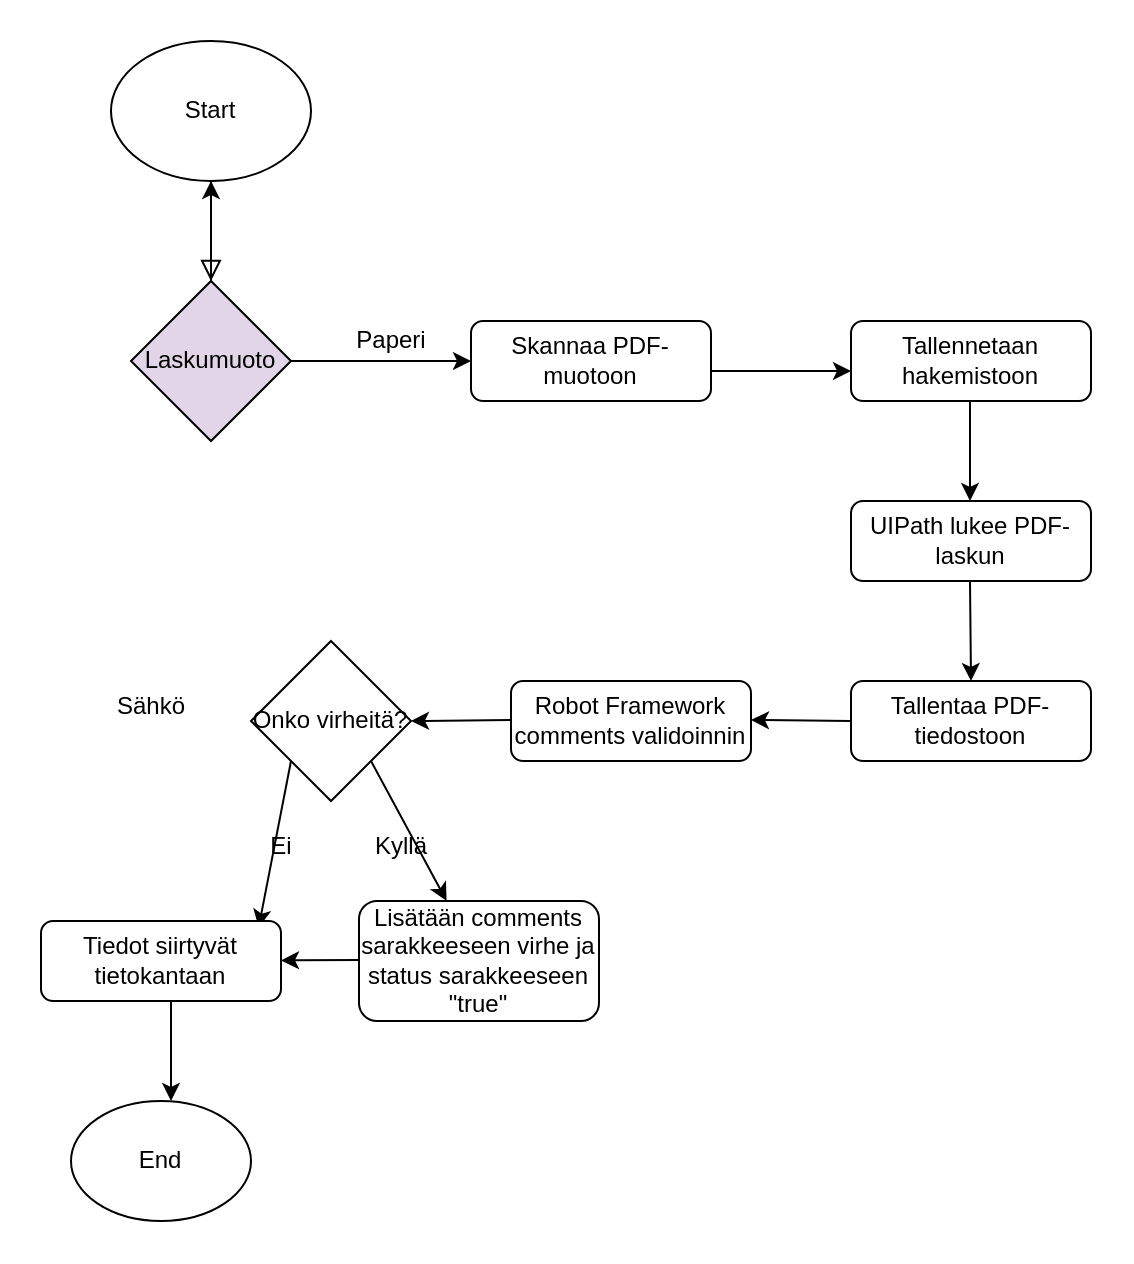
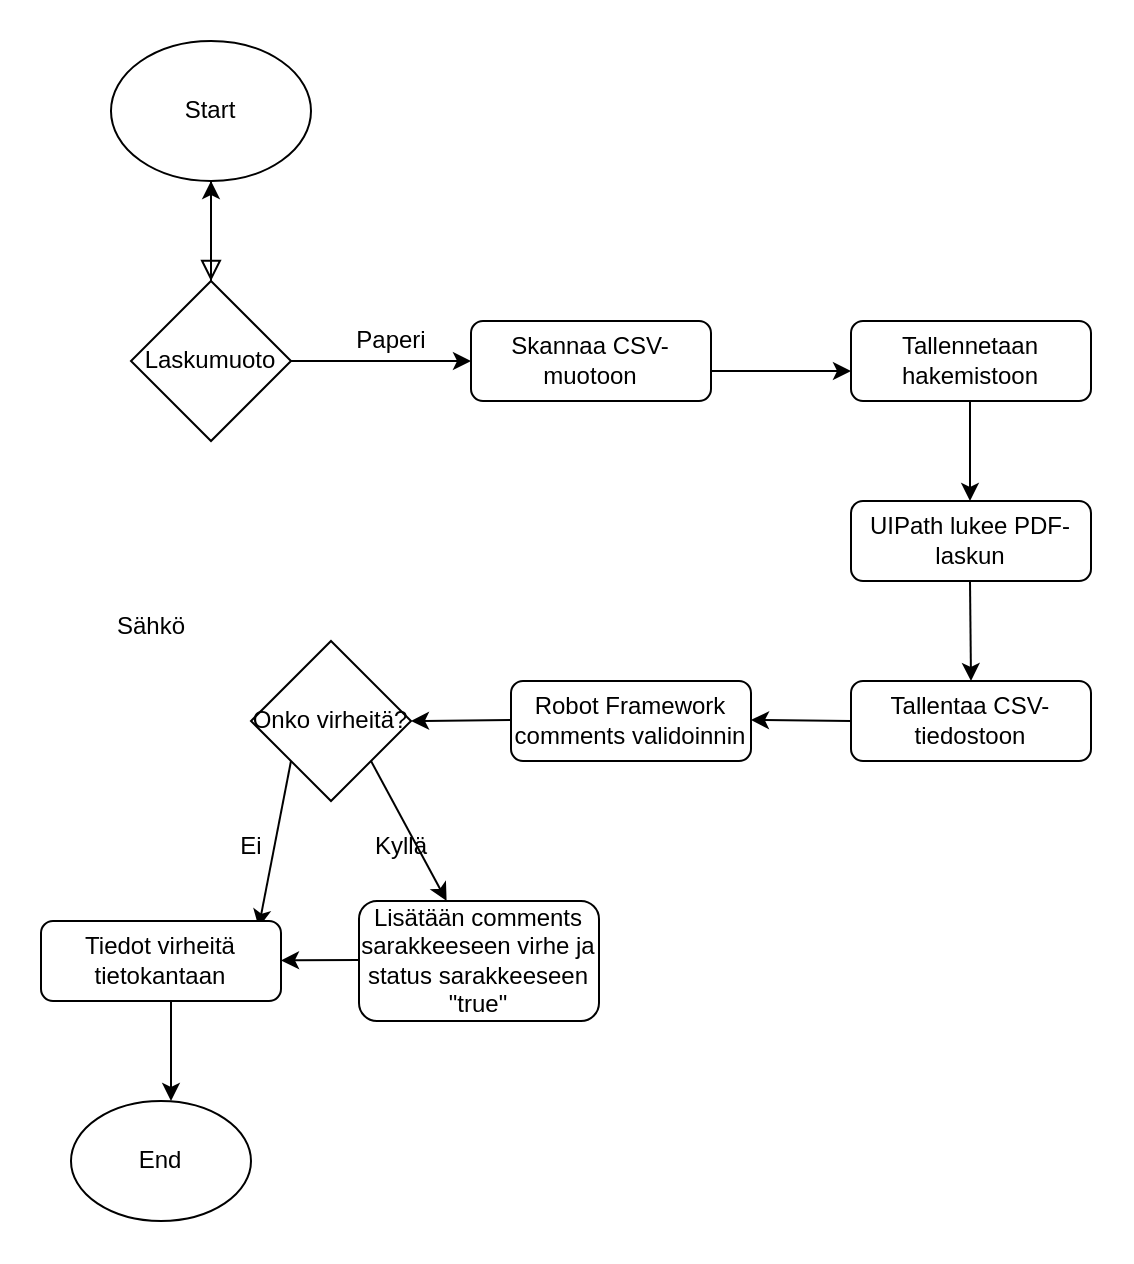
node "Laskumuoto": fillcolor #e1d5e7 -> #ffffff
node "Skannaa PDF-muotoon": label "Skannaa PDF-muotoon" -> "Skannaa CSV-muotoon"
node "Sähkö": moved (151, 707) -> (151, 627)
node "Tallentaa PDF-tiedostoon": label "Tallentaa PDF-tiedostoon" -> "Tallentaa CSV-tiedostoon"
node "Ei": moved (281, 847) -> (251, 847)
node "Tiedot siirtyvät tietokantaan": label "Tiedot siirtyvät tietokantaan" -> "Tiedot virheitä tietokantaan"
